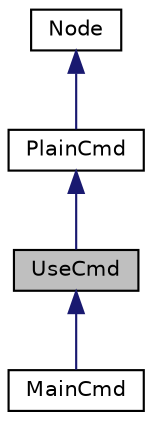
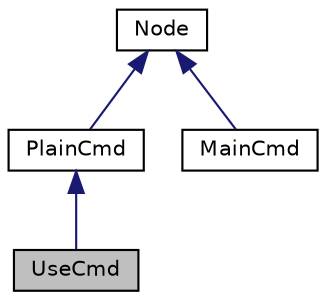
edge "MainCmd" -> "UseCmd": now "MainCmd" -> "Node"
